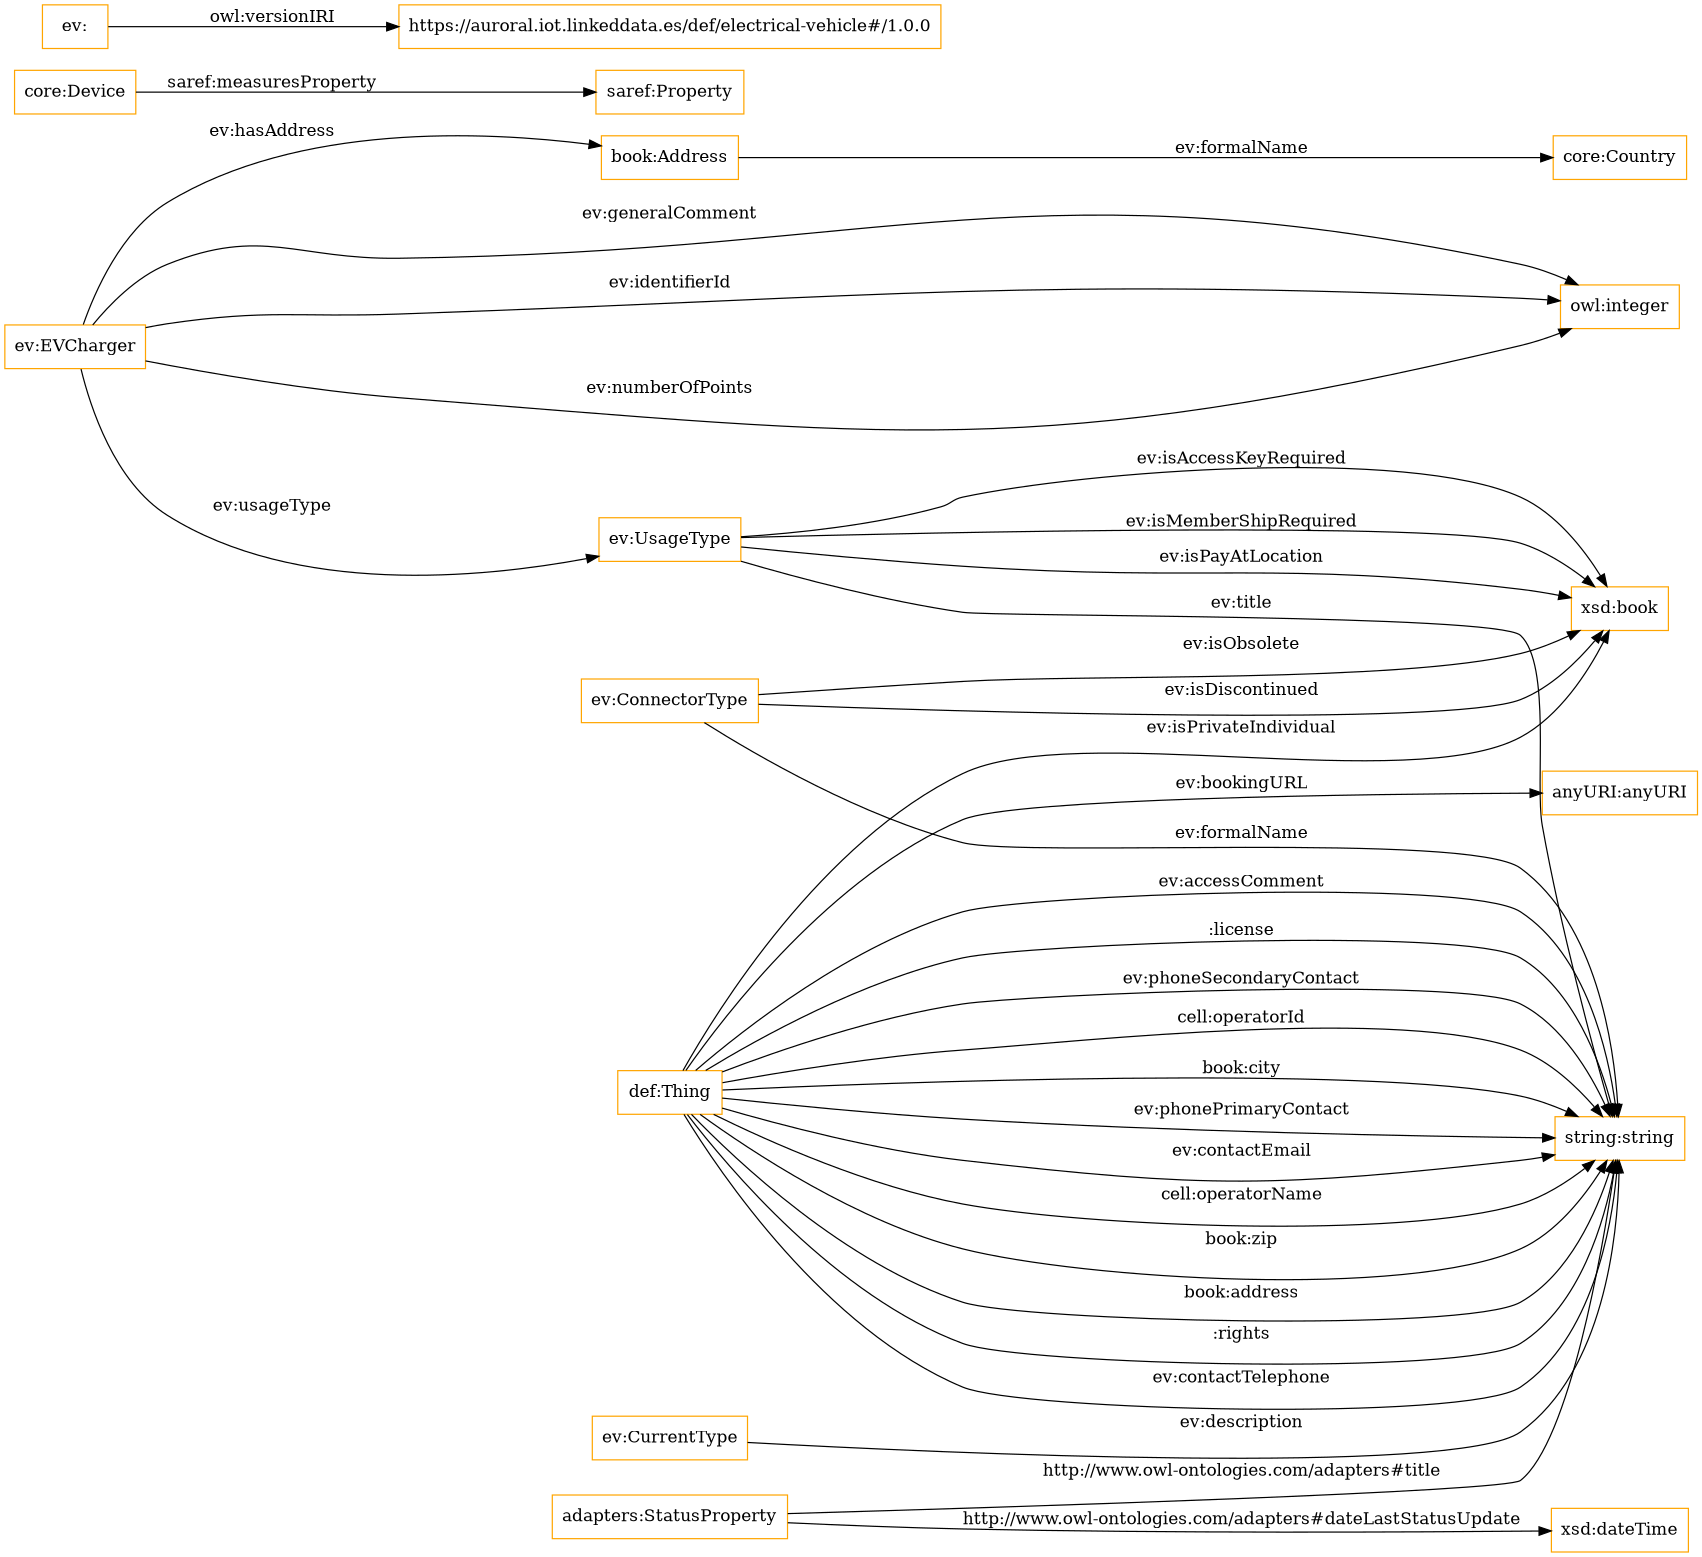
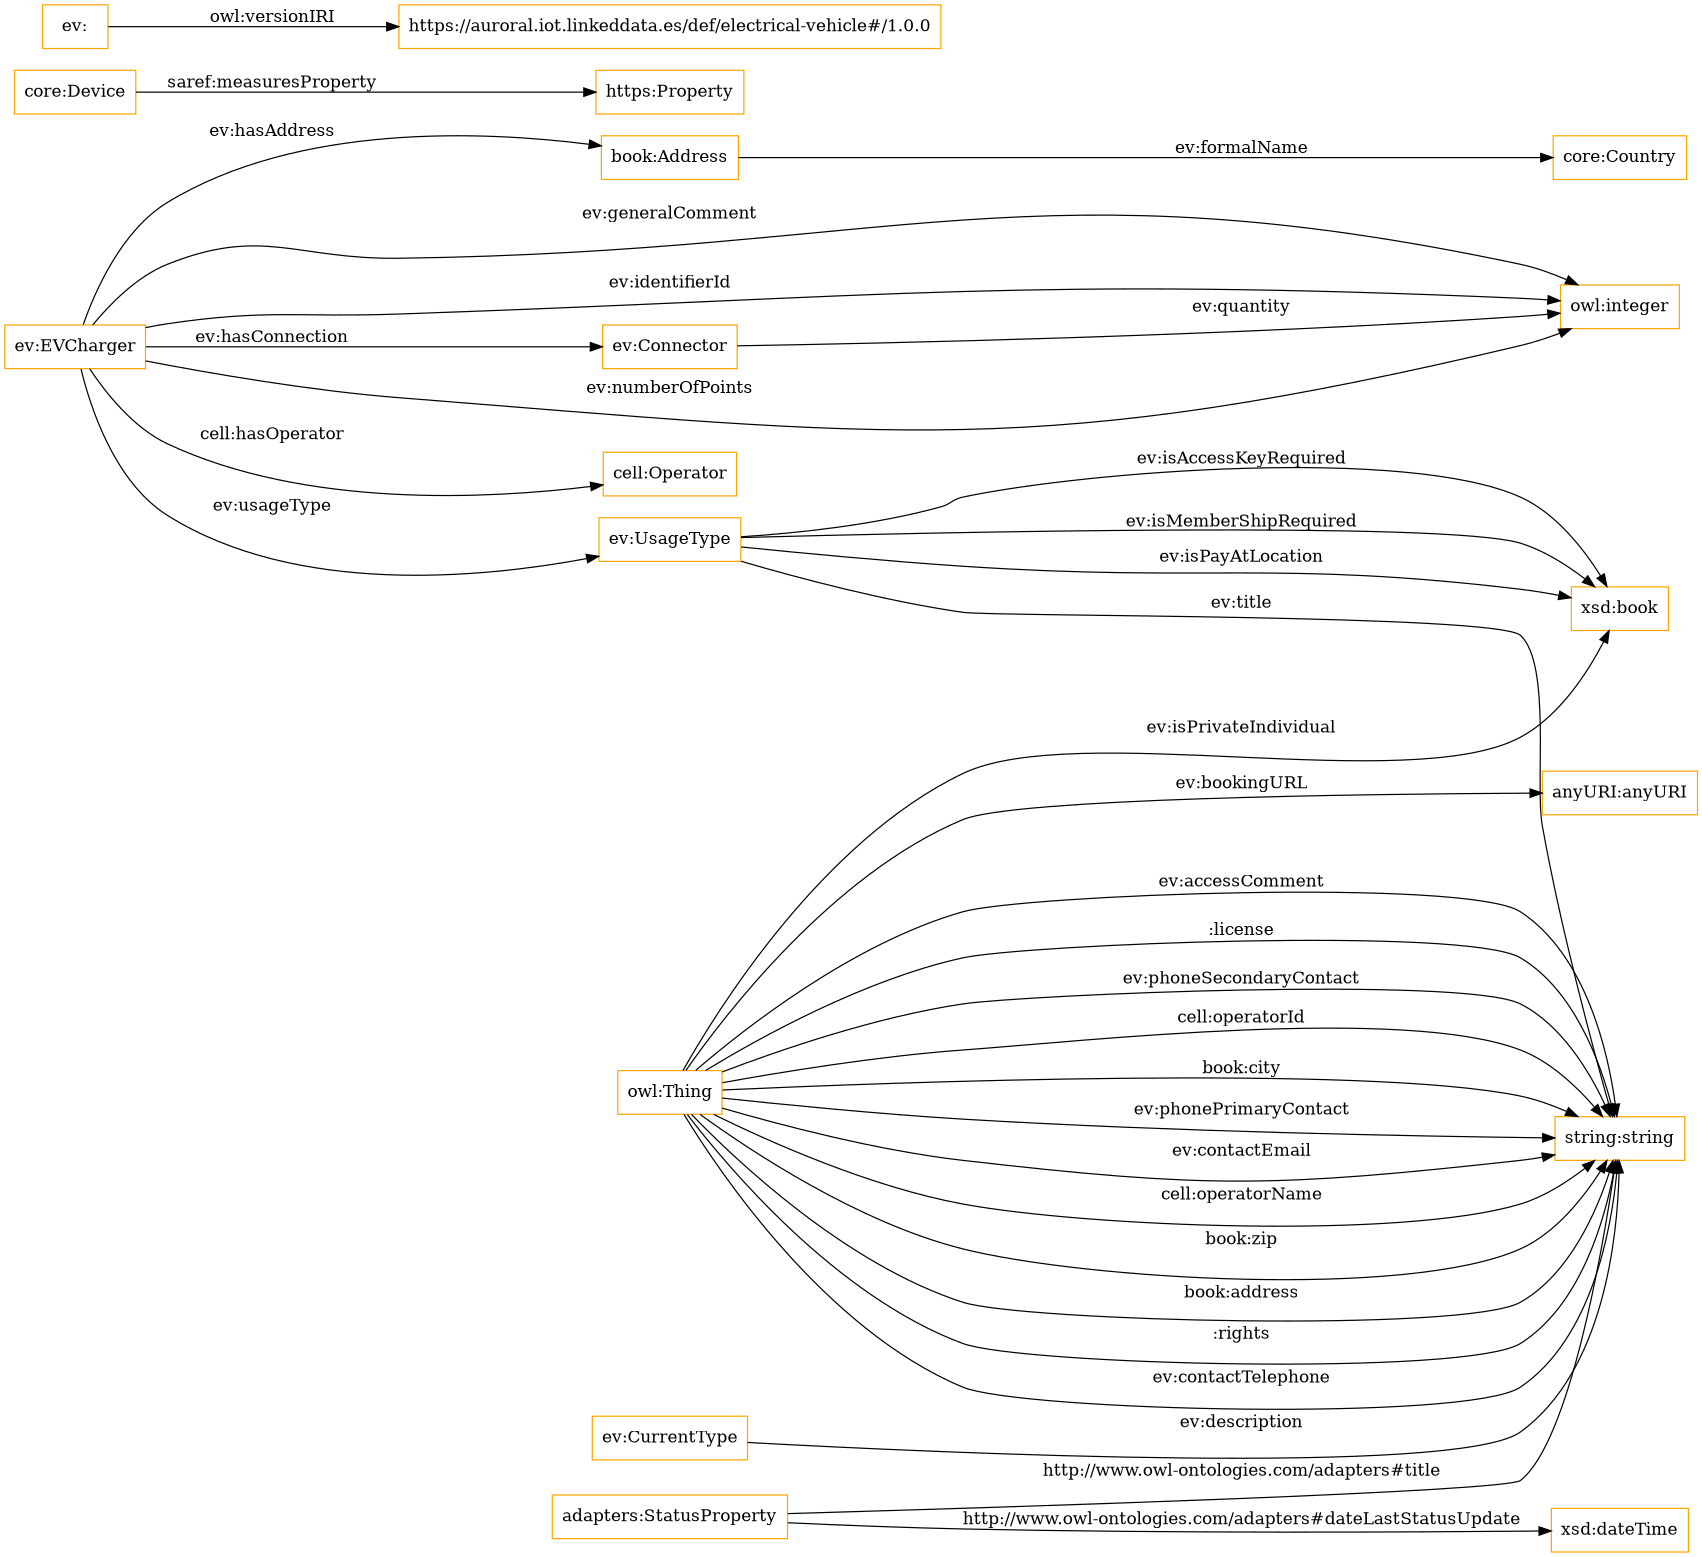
node "saref:Property": label "saref:Property" -> "https:Property"
node "ev:Connector": added
node "cell:Operator": added
node "ev:ConnectorType": removed
node "def:Thing": label "def:Thing" -> "owl:Thing"
